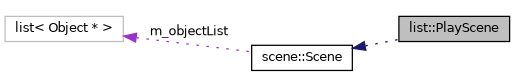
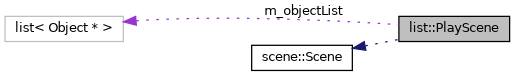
edge "scene::Scene" -> "list< Object * >": now "list::PlayScene" -> "list< Object * >"
